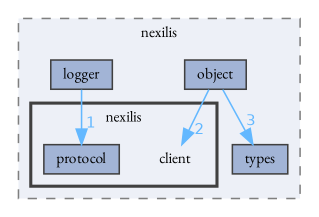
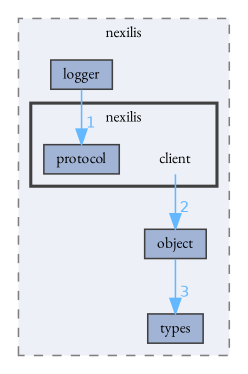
edge "object" -> "client": reversed
